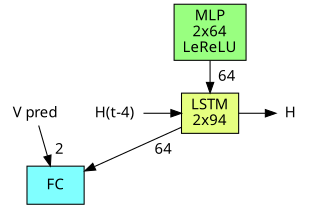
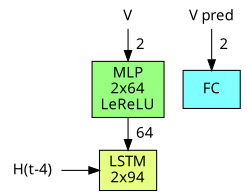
node "V": added
node "H": removed
edge "LSTM 2x94" -> "FC": removed, label "64"
